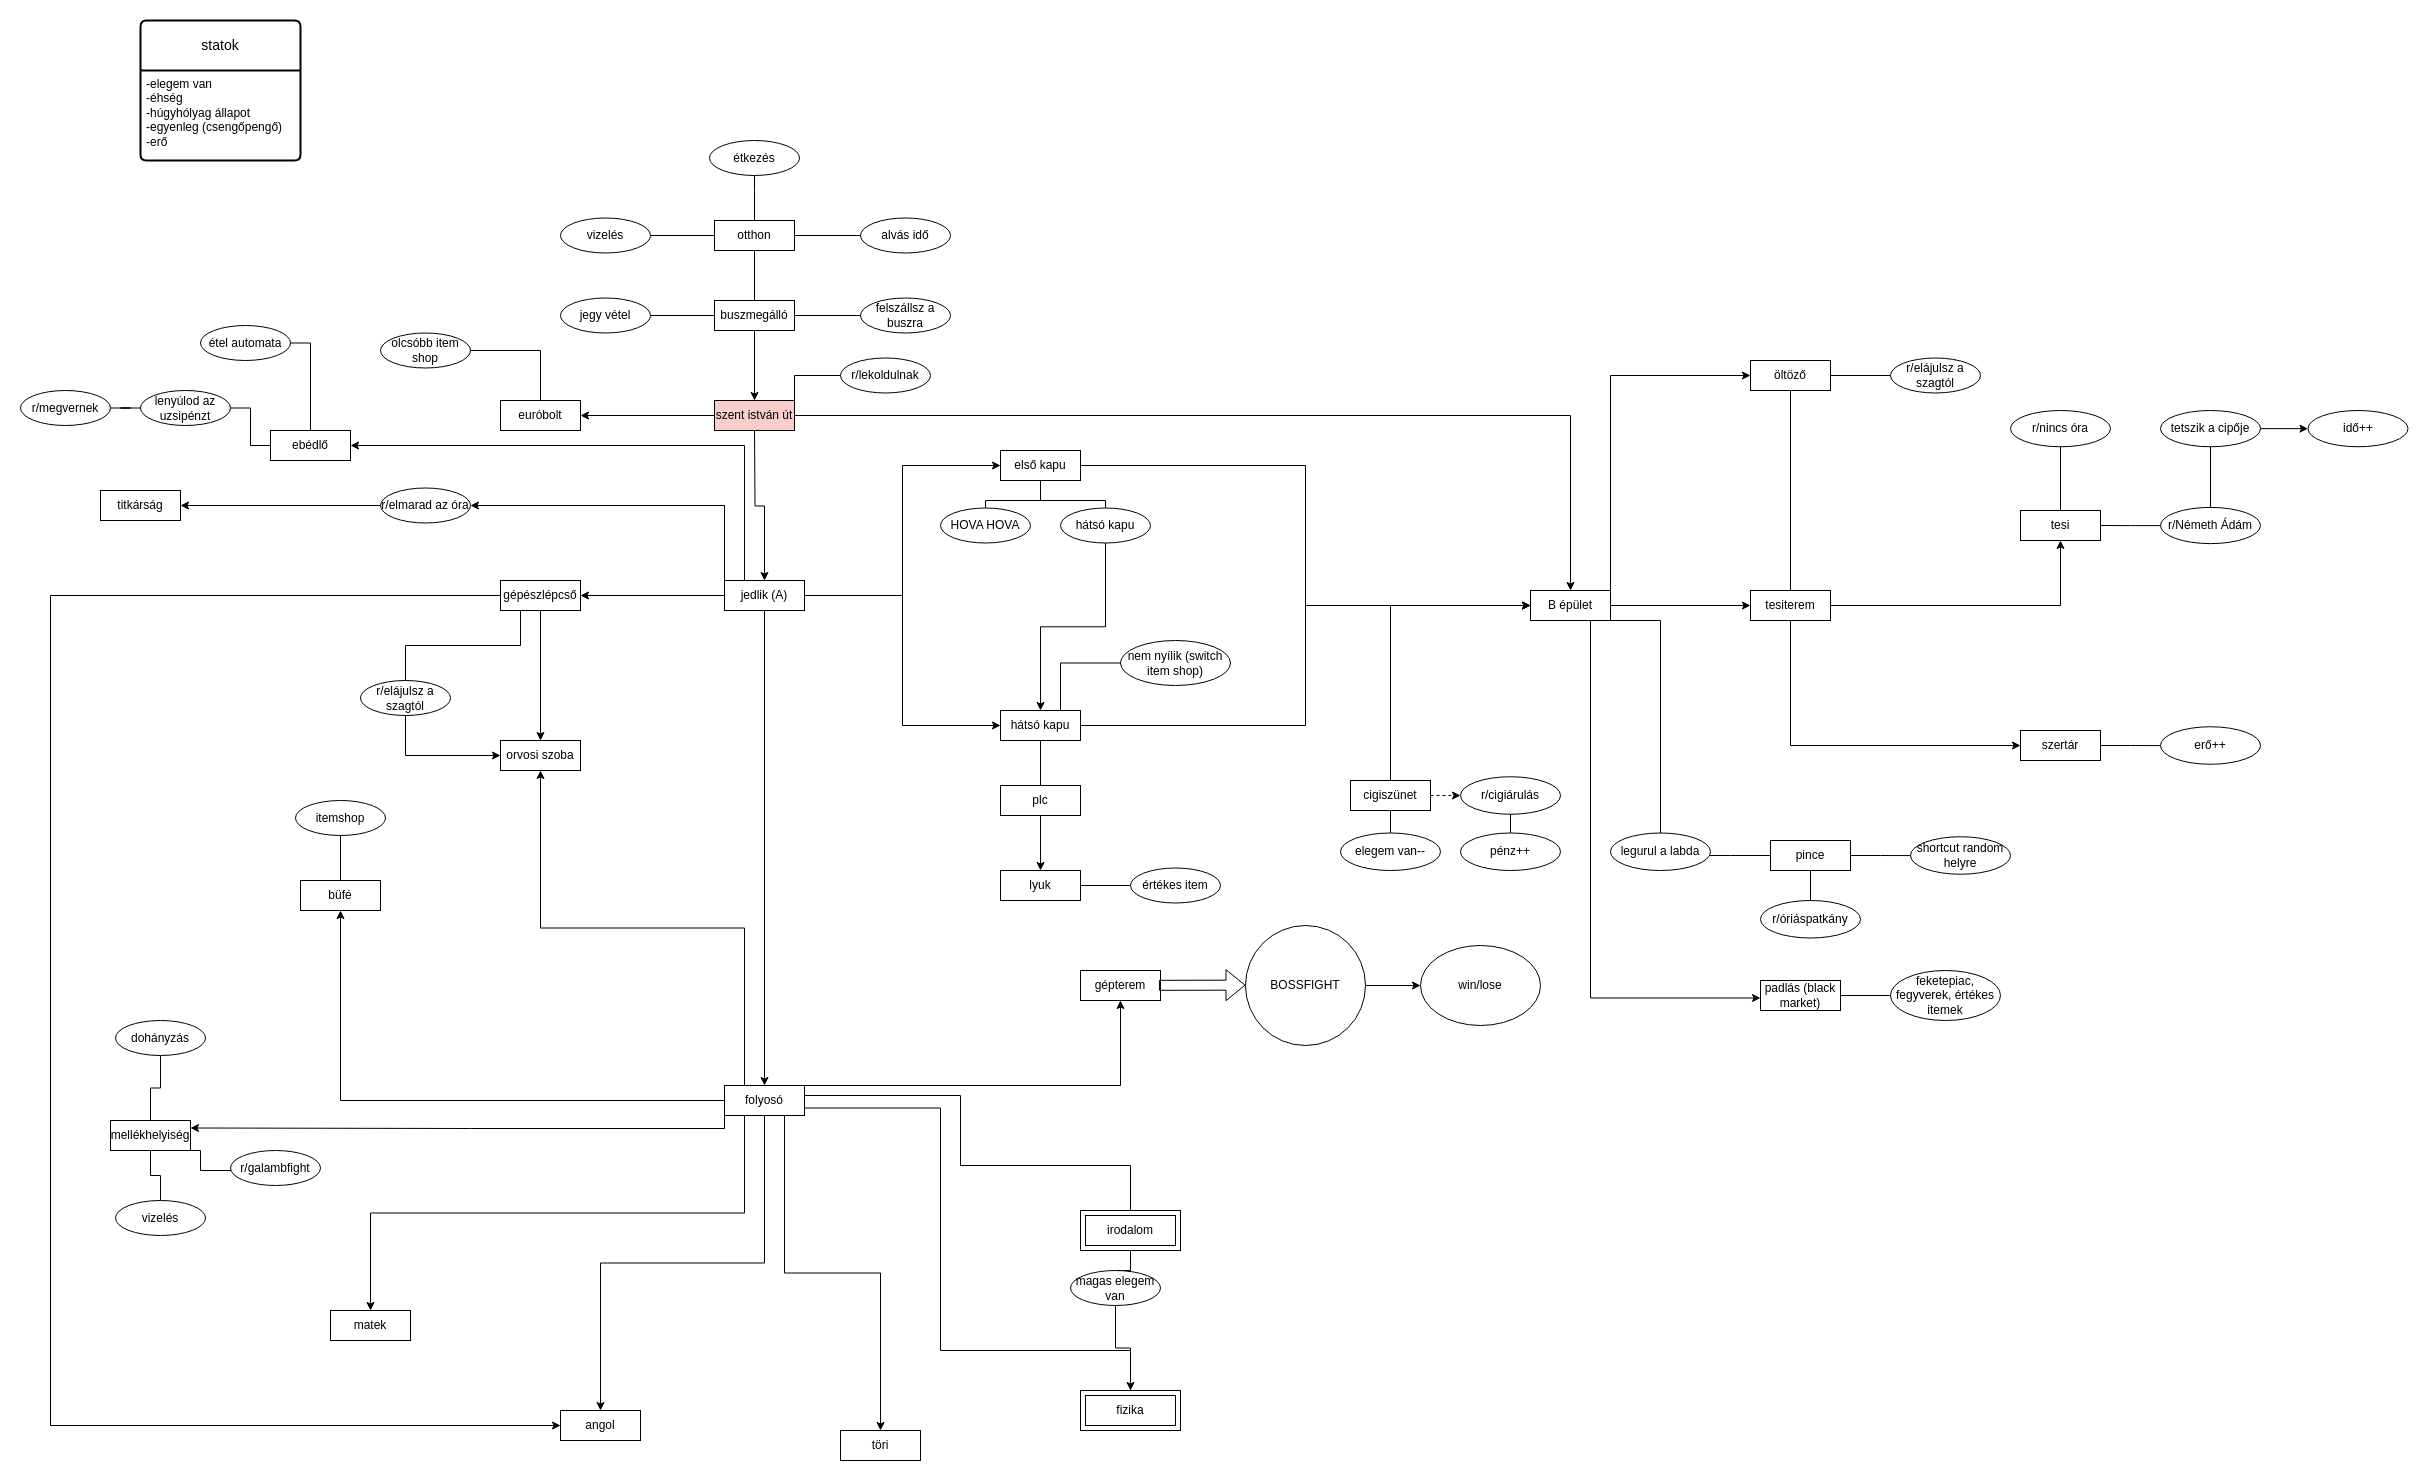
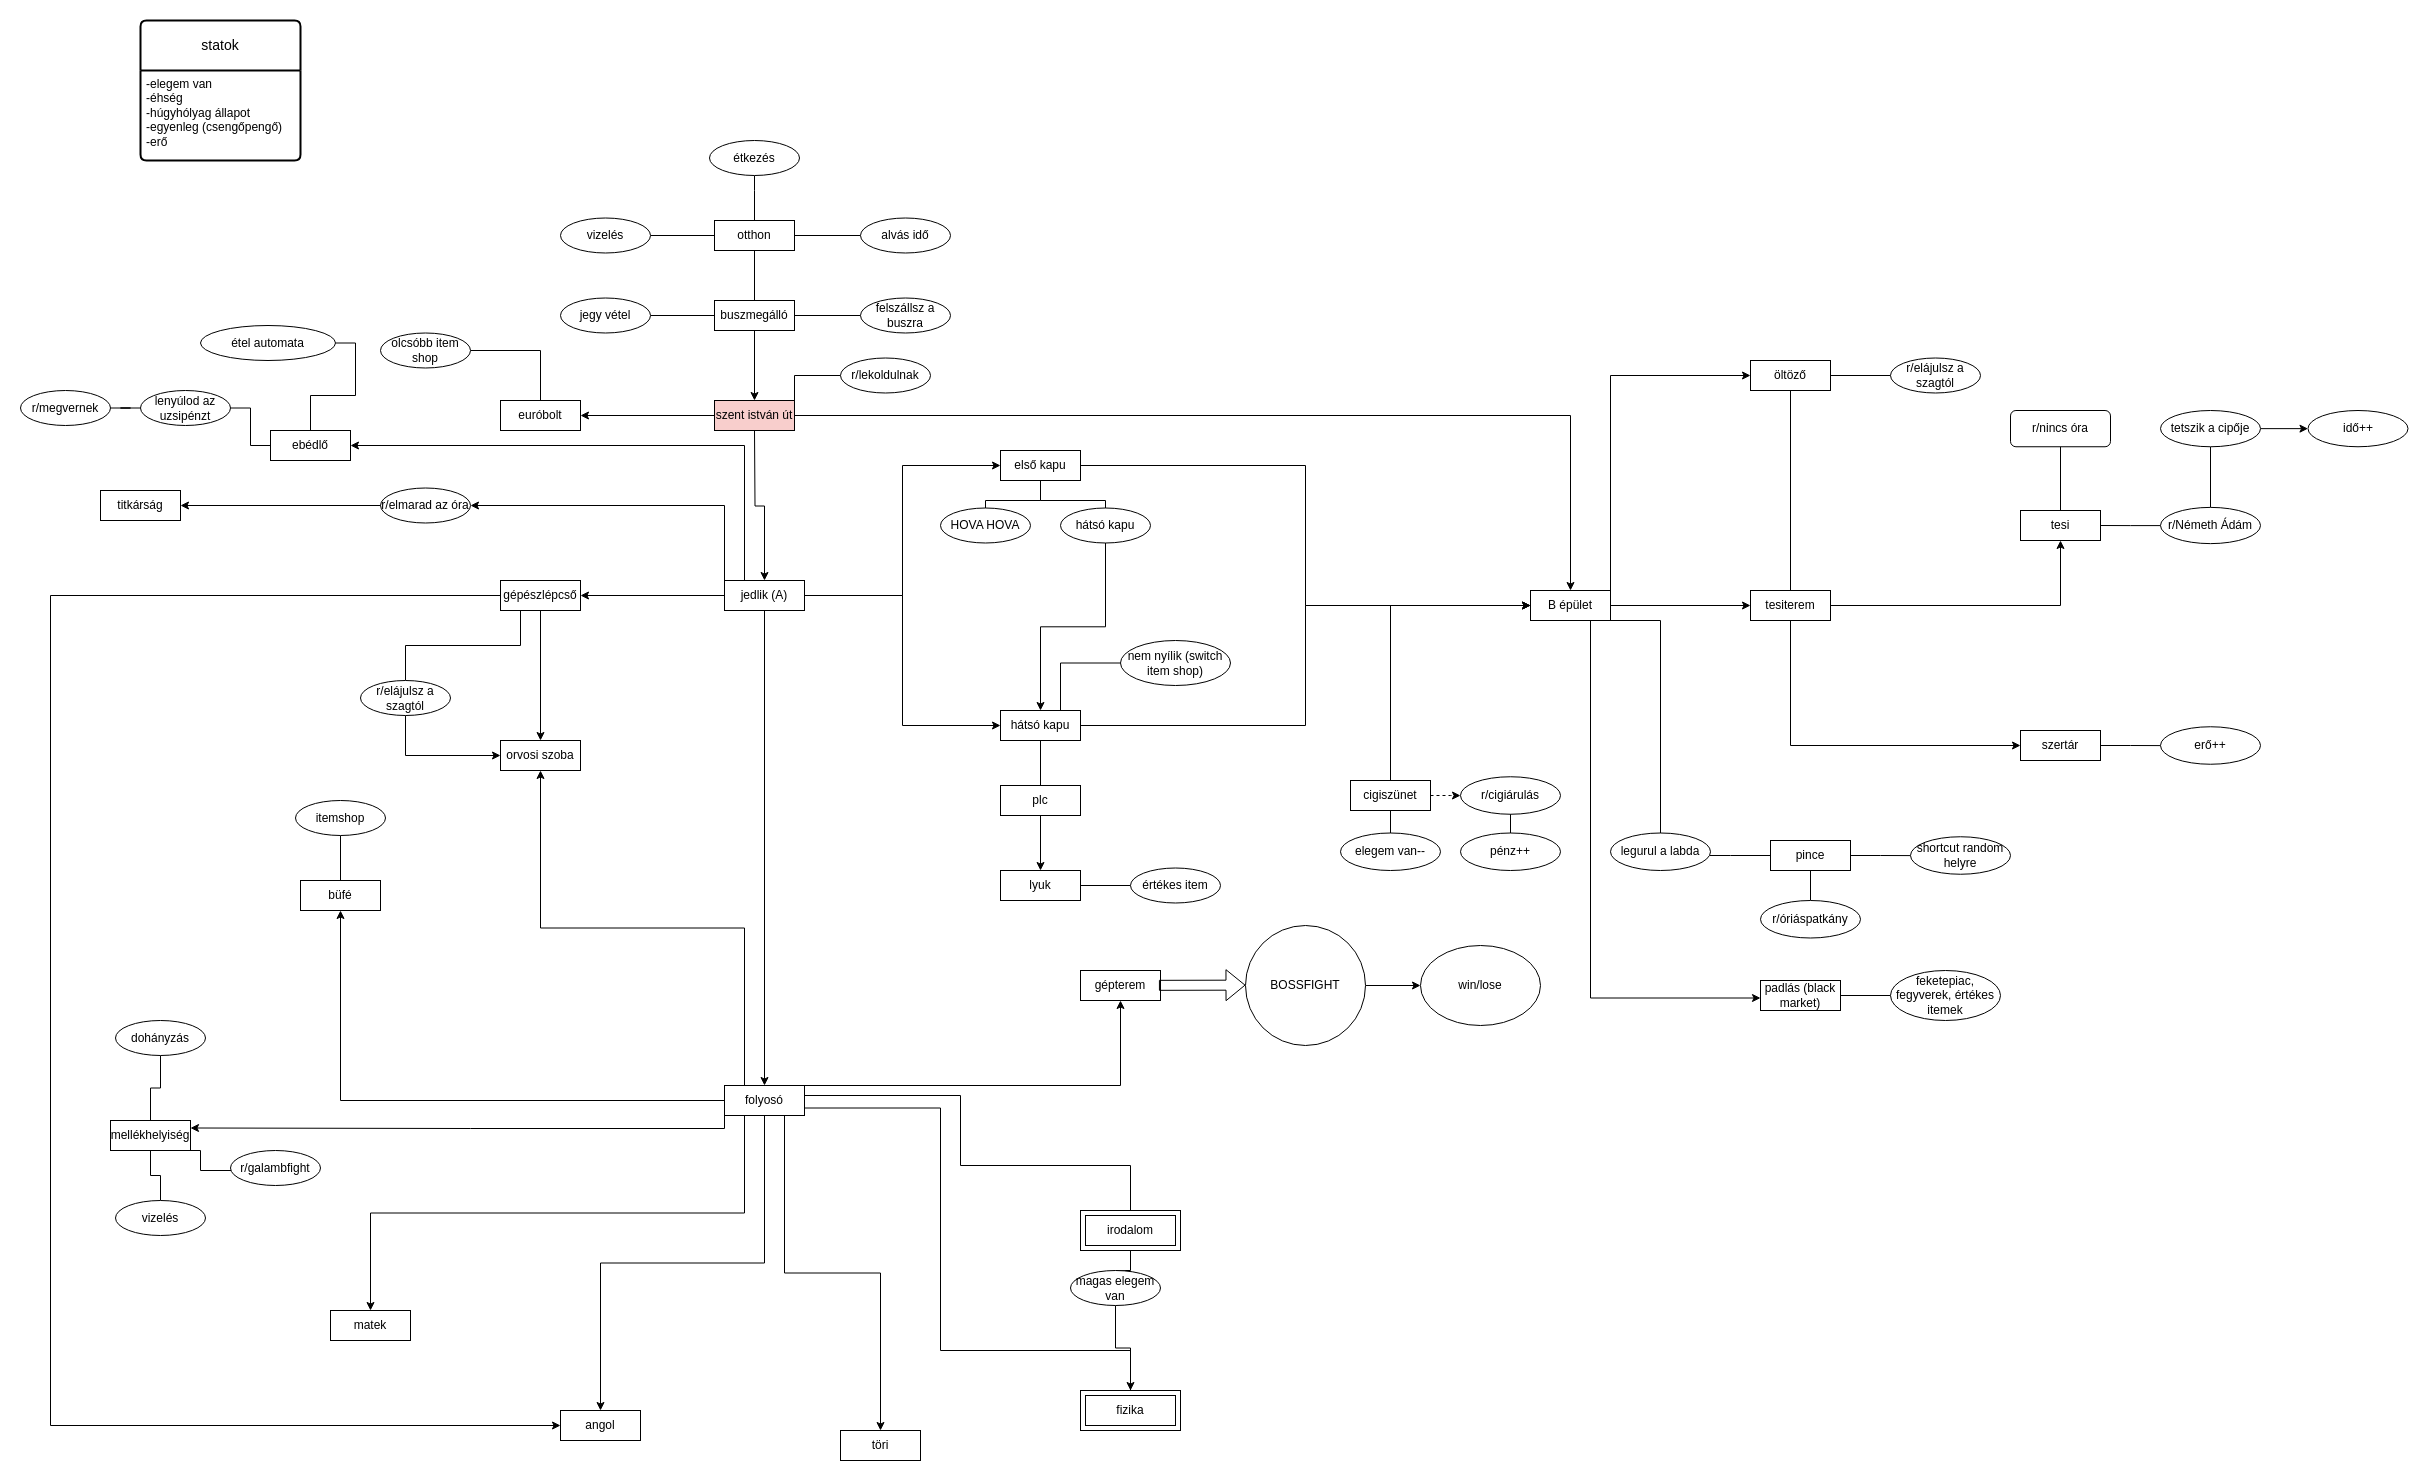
node "étel automata": size 90x35 -> 135x35
node "r/nincs óra": shape ellipse -> rounded rectangle
